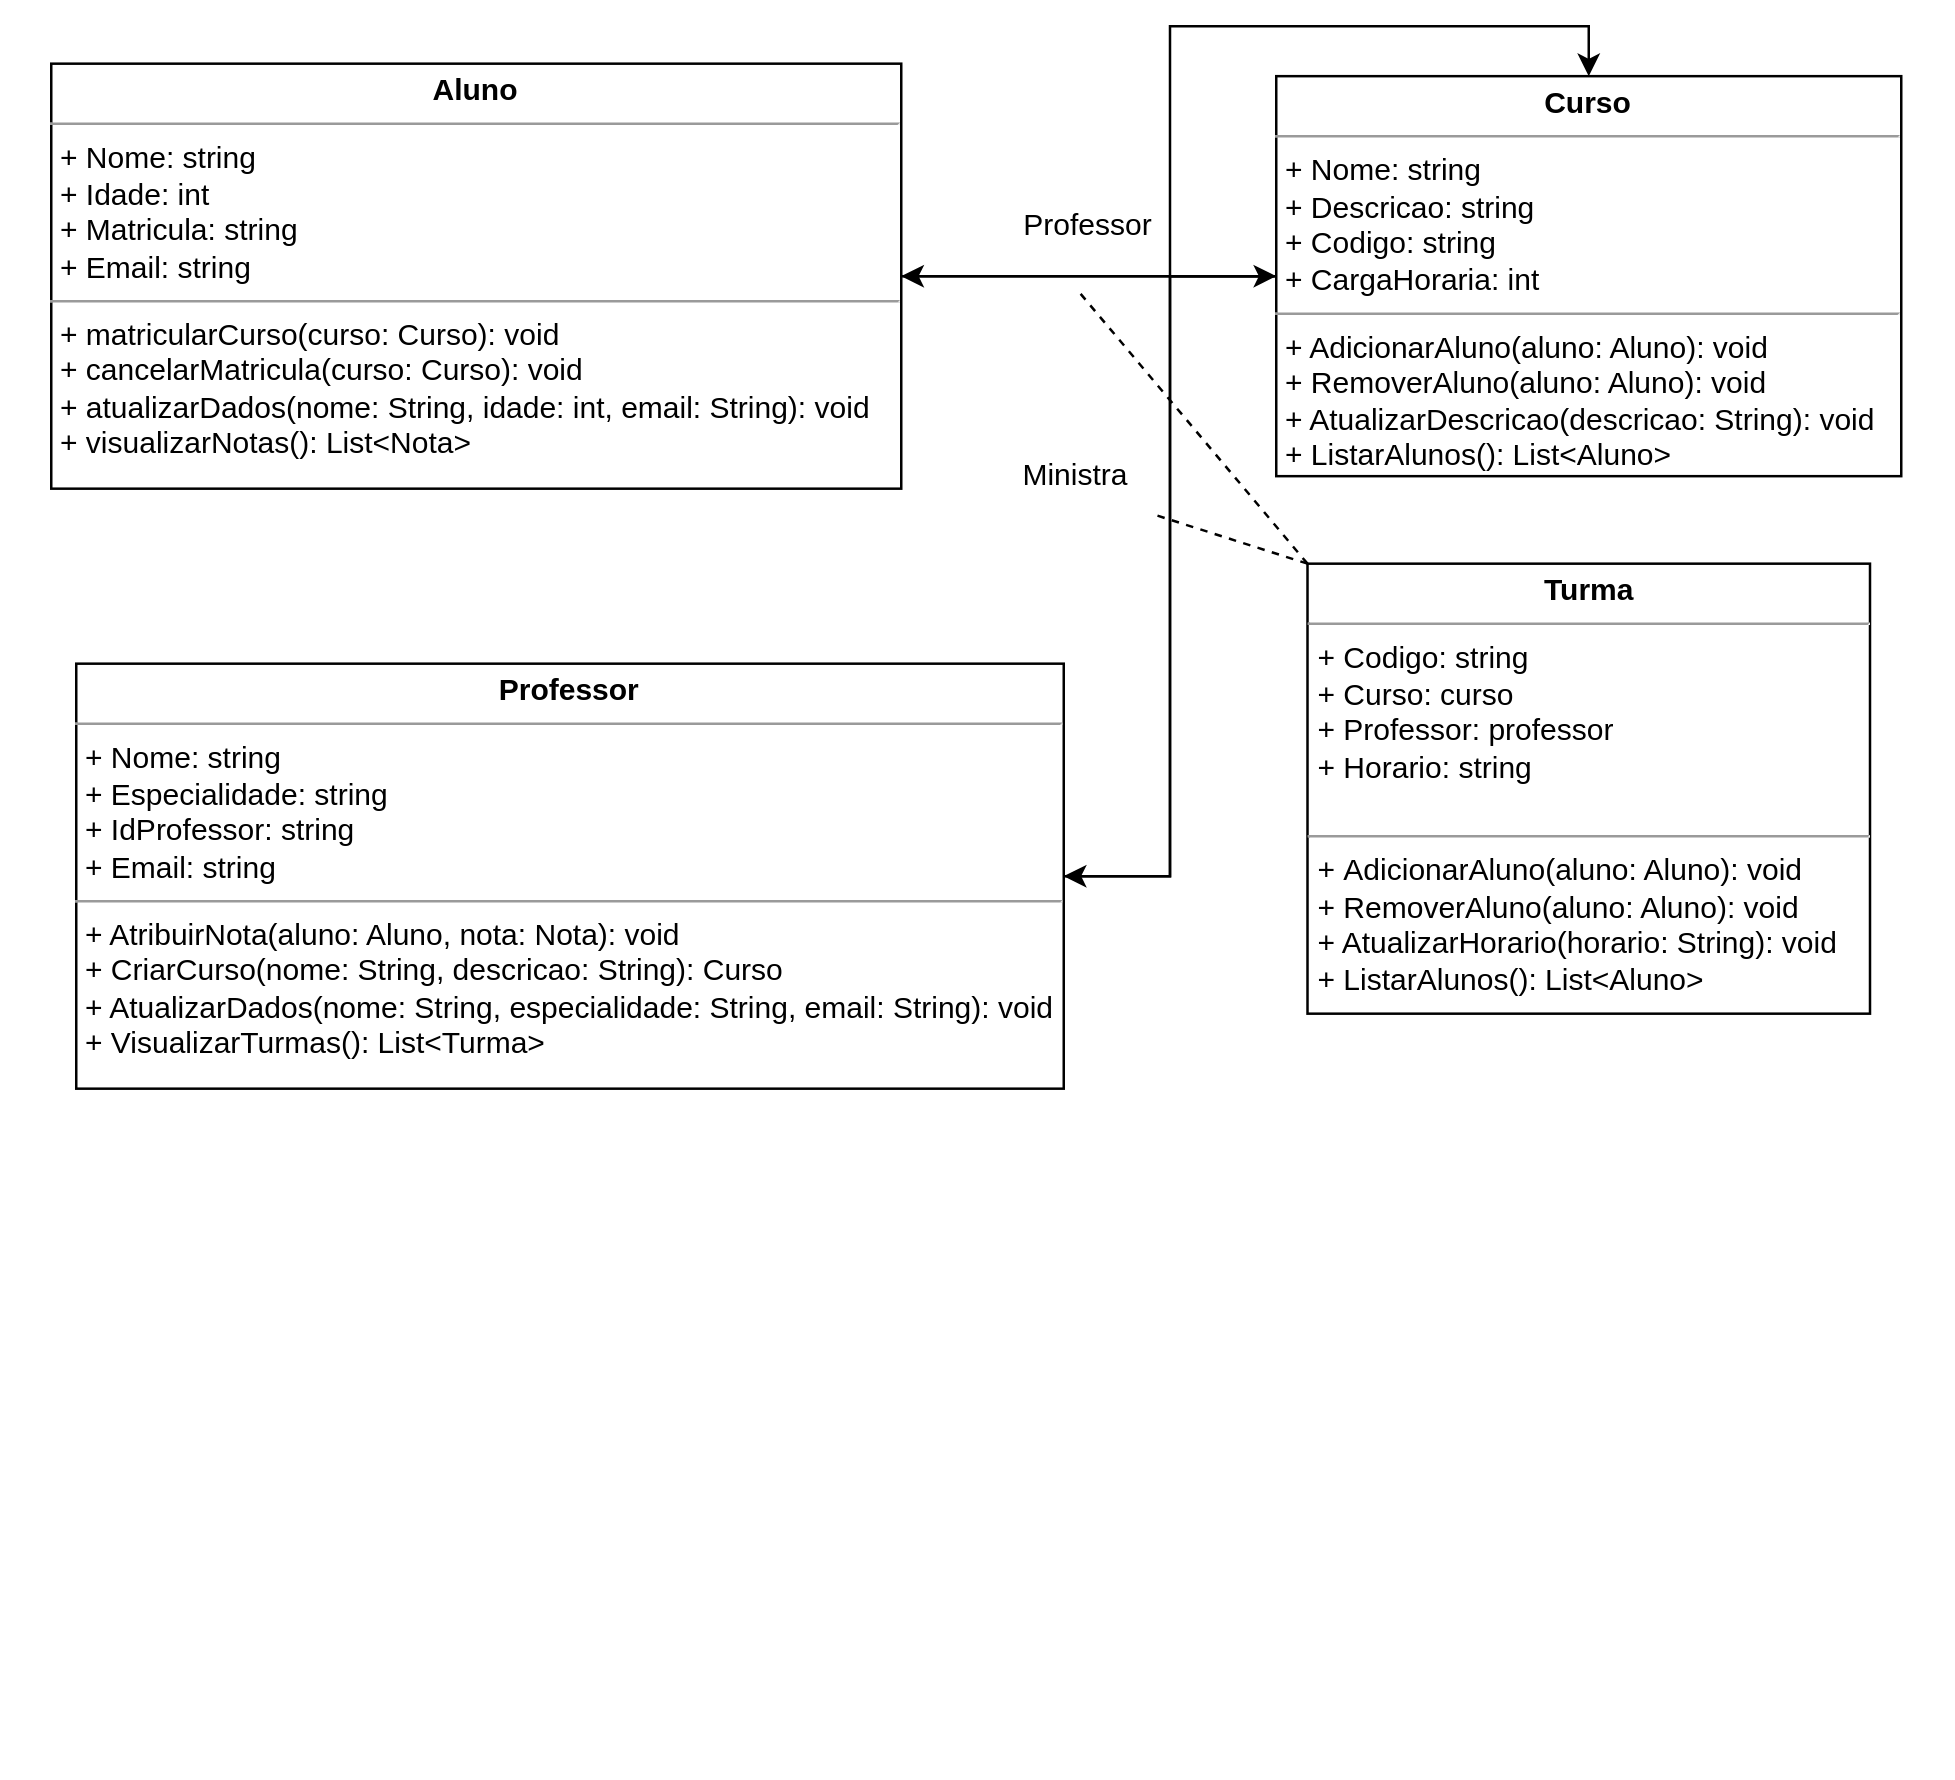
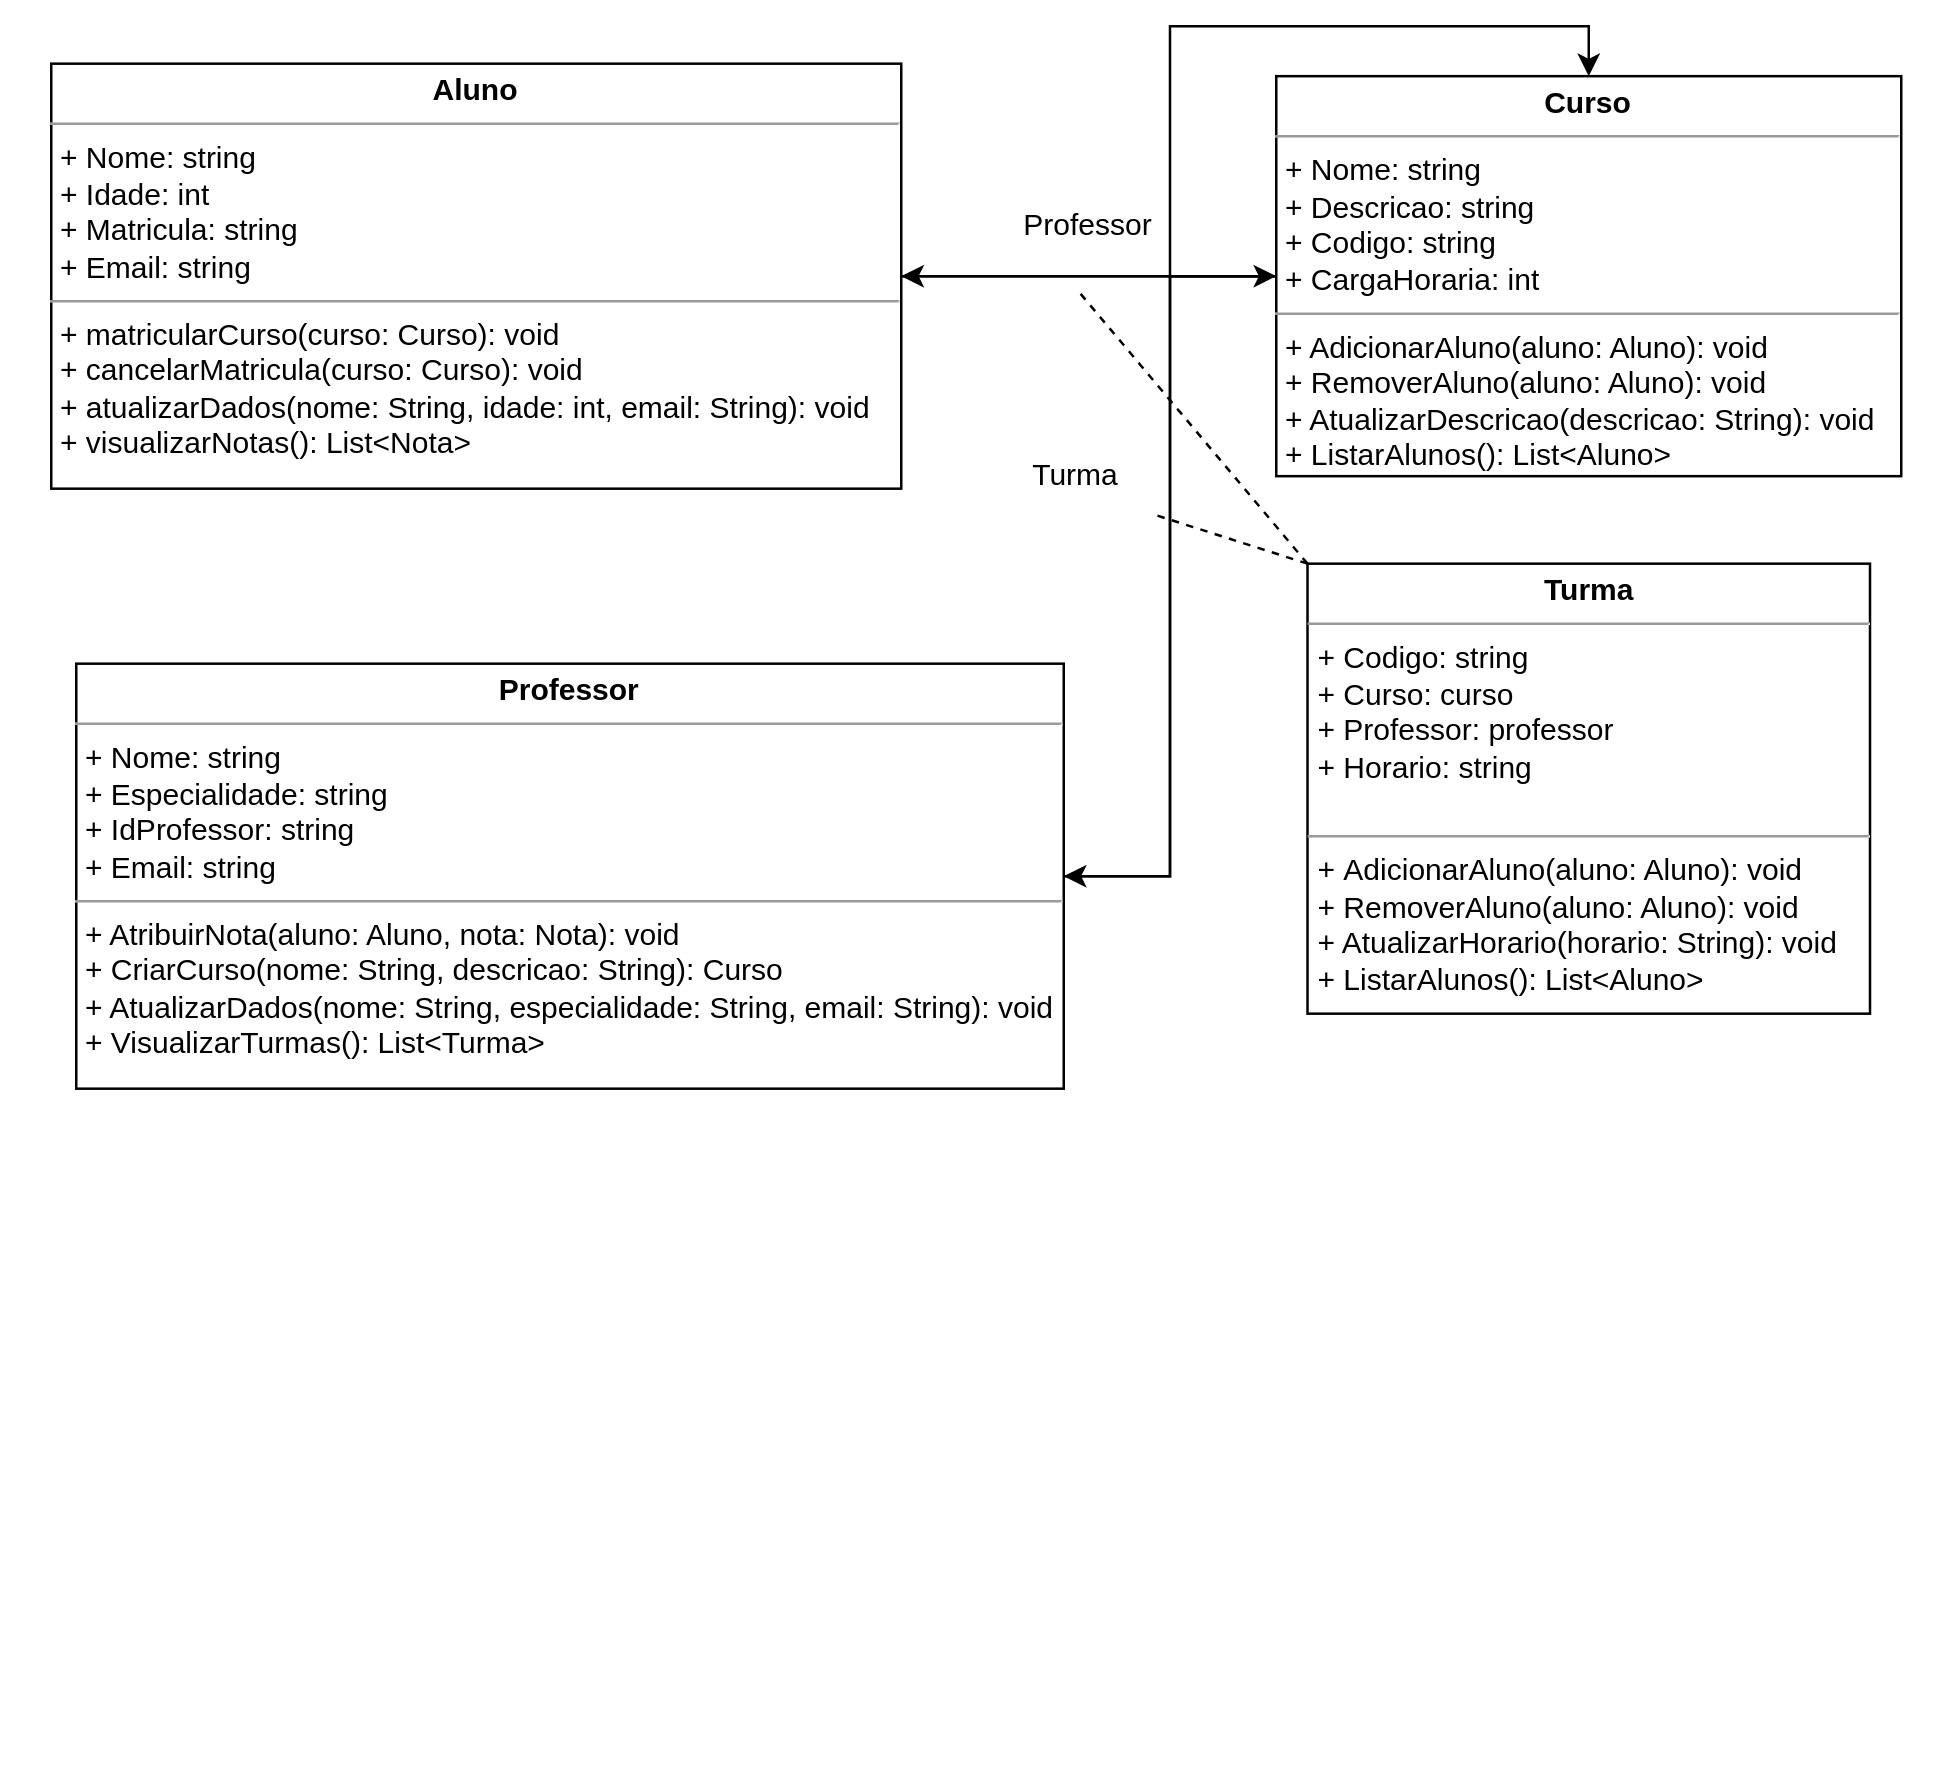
node "Ministra": label "Ministra" -> "Turma"
